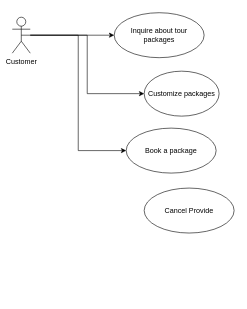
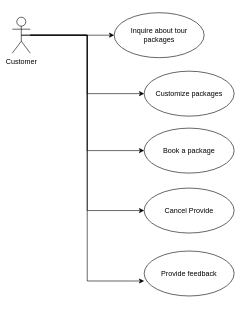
node "Customize packages": size 75x45 -> 90x45
node "Book a package": moved (171, 151) -> (189, 151)
edge "Customer" -> "Cancel Provide": added
node "Provide feedback": added
edge "Customer" -> "Provide feedback": added
